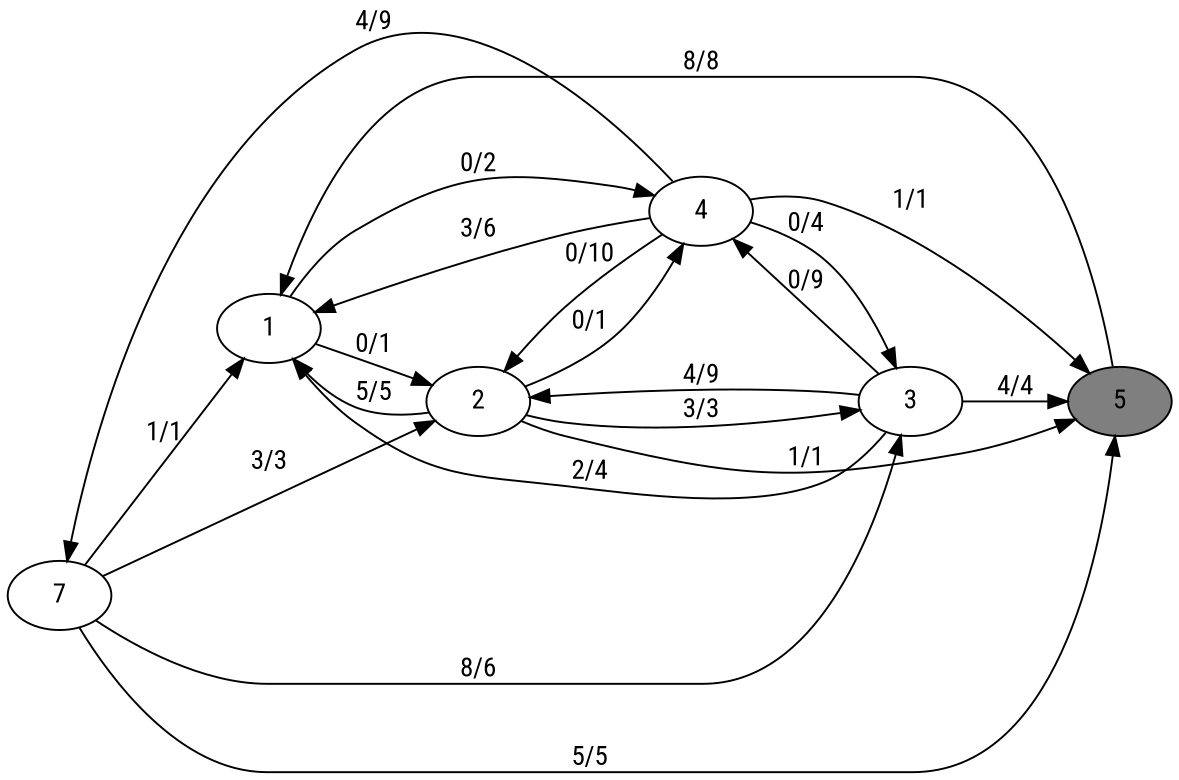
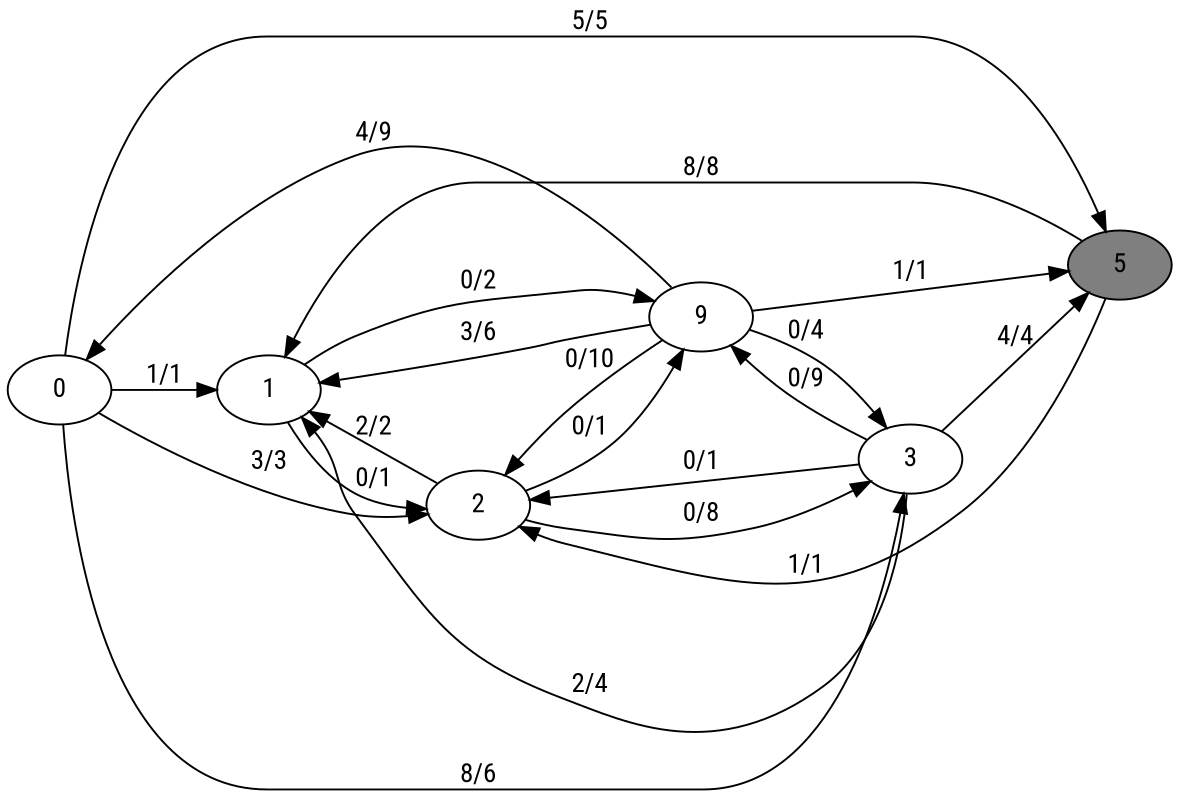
node "4": label "4" -> "9"
edge "3" -> "2": label "4/9" -> "0/1"
edge "2" -> "1": label "5/5" -> "2/2"
edge "2" -> "3": label "3/3" -> "0/8"
edge "2" -> "5": reversed
node "7": label "7" -> "0"
